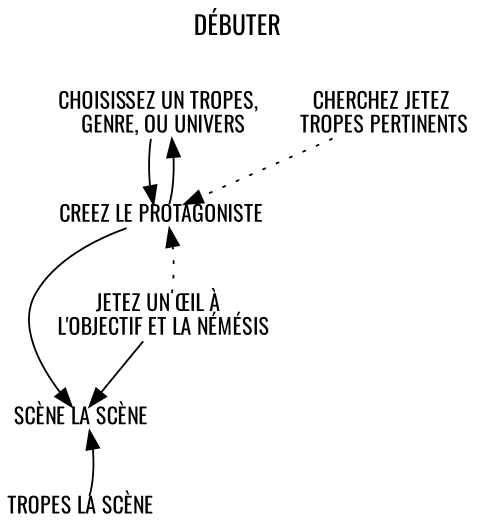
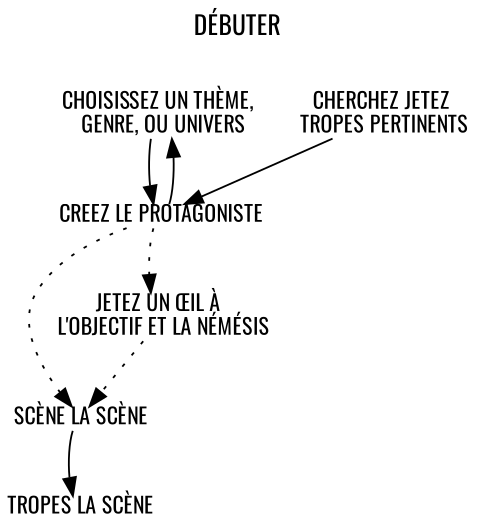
node "CHOISISSEZ UN TROPES, GENRE, OU UNIVERS": label "CHOISISSEZ UN TROPES, GENRE, OU UNIVERS" -> "CHOISISSEZ UN THÈME, GENRE, OU UNIVERS"
edge "CHERCHEZ JETEZ TROPES PERTINENTS" -> "CREEZ LE PROTAGONISTE": style dotted -> solid
edge "JETEZ UN ŒIL À L'OBJECTIF ET LA NÉMÉSIS" -> "CREEZ LE PROTAGONISTE": reversed
edge "CREEZ LE PROTAGONISTE" -> "SCÈNE LA SCÈNE": style solid -> dotted
edge "JETEZ UN ŒIL À L'OBJECTIF ET LA NÉMÉSIS" -> "SCÈNE LA SCÈNE": style solid -> dotted
edge "TROPES LA SCÈNE" -> "SCÈNE LA SCÈNE": reversed
